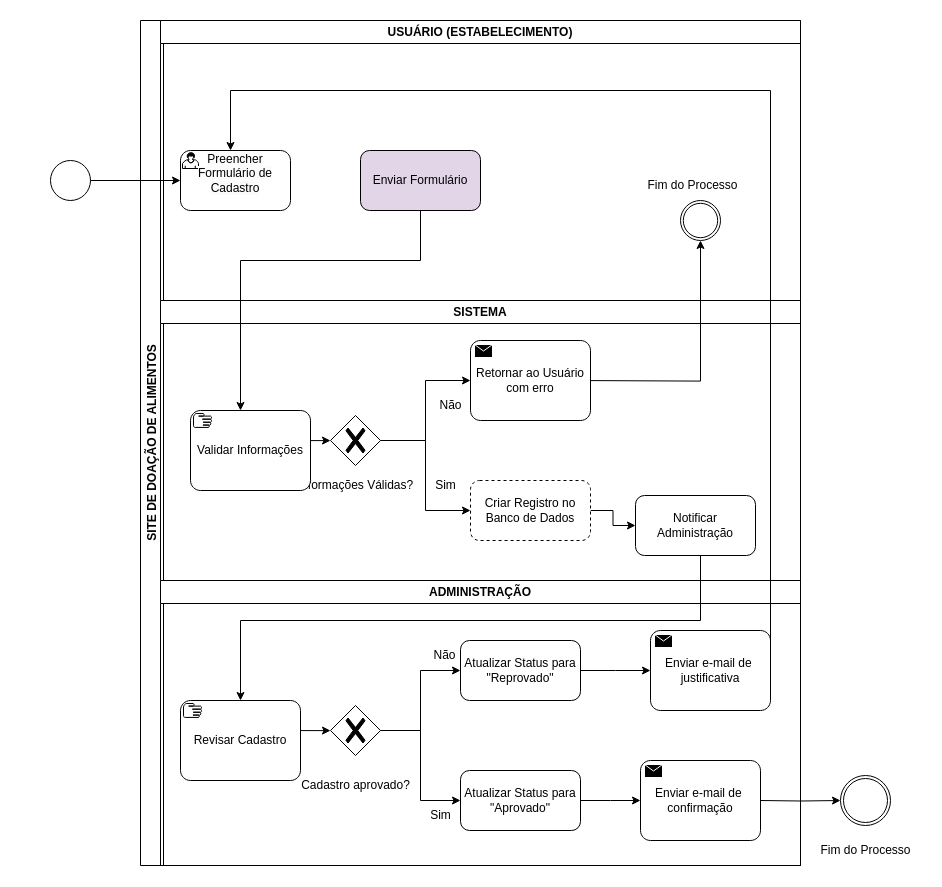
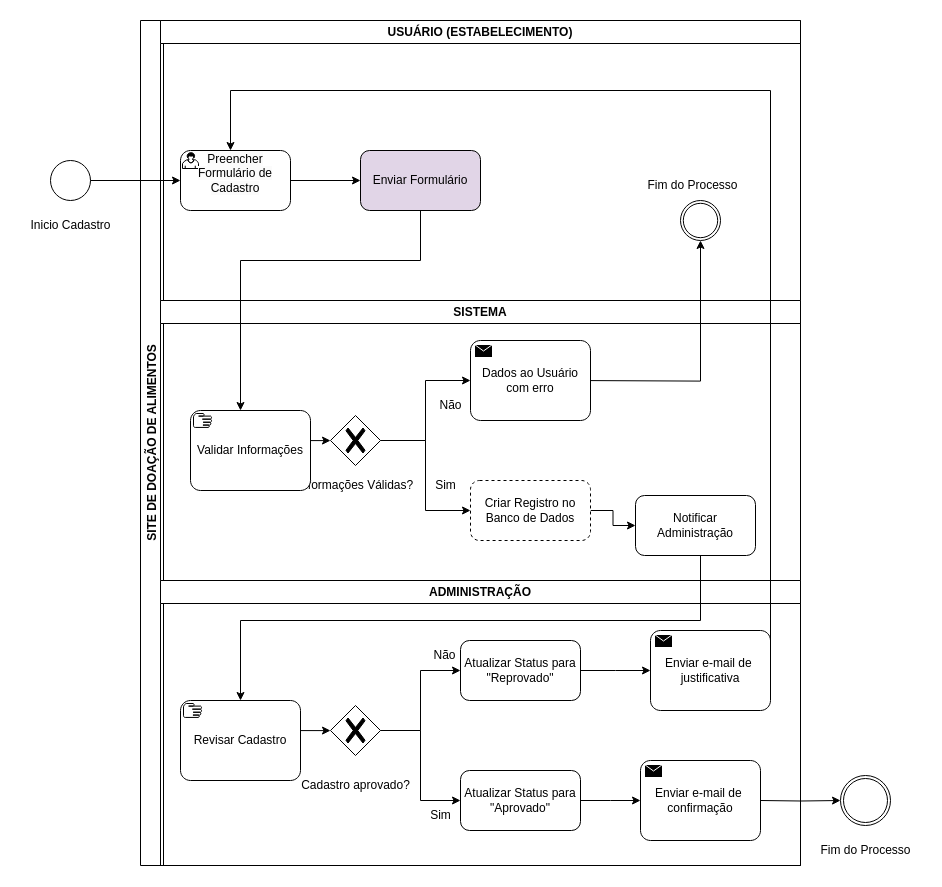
edge "Preencher Formulário de Cadastro" -> "Enviar Formulário": added
node "Inicio Cadastro": added
node "Retornar ao Usuário com erro": label "Retornar ao Usuário com erro" -> "Dados ao Usuário com erro"
